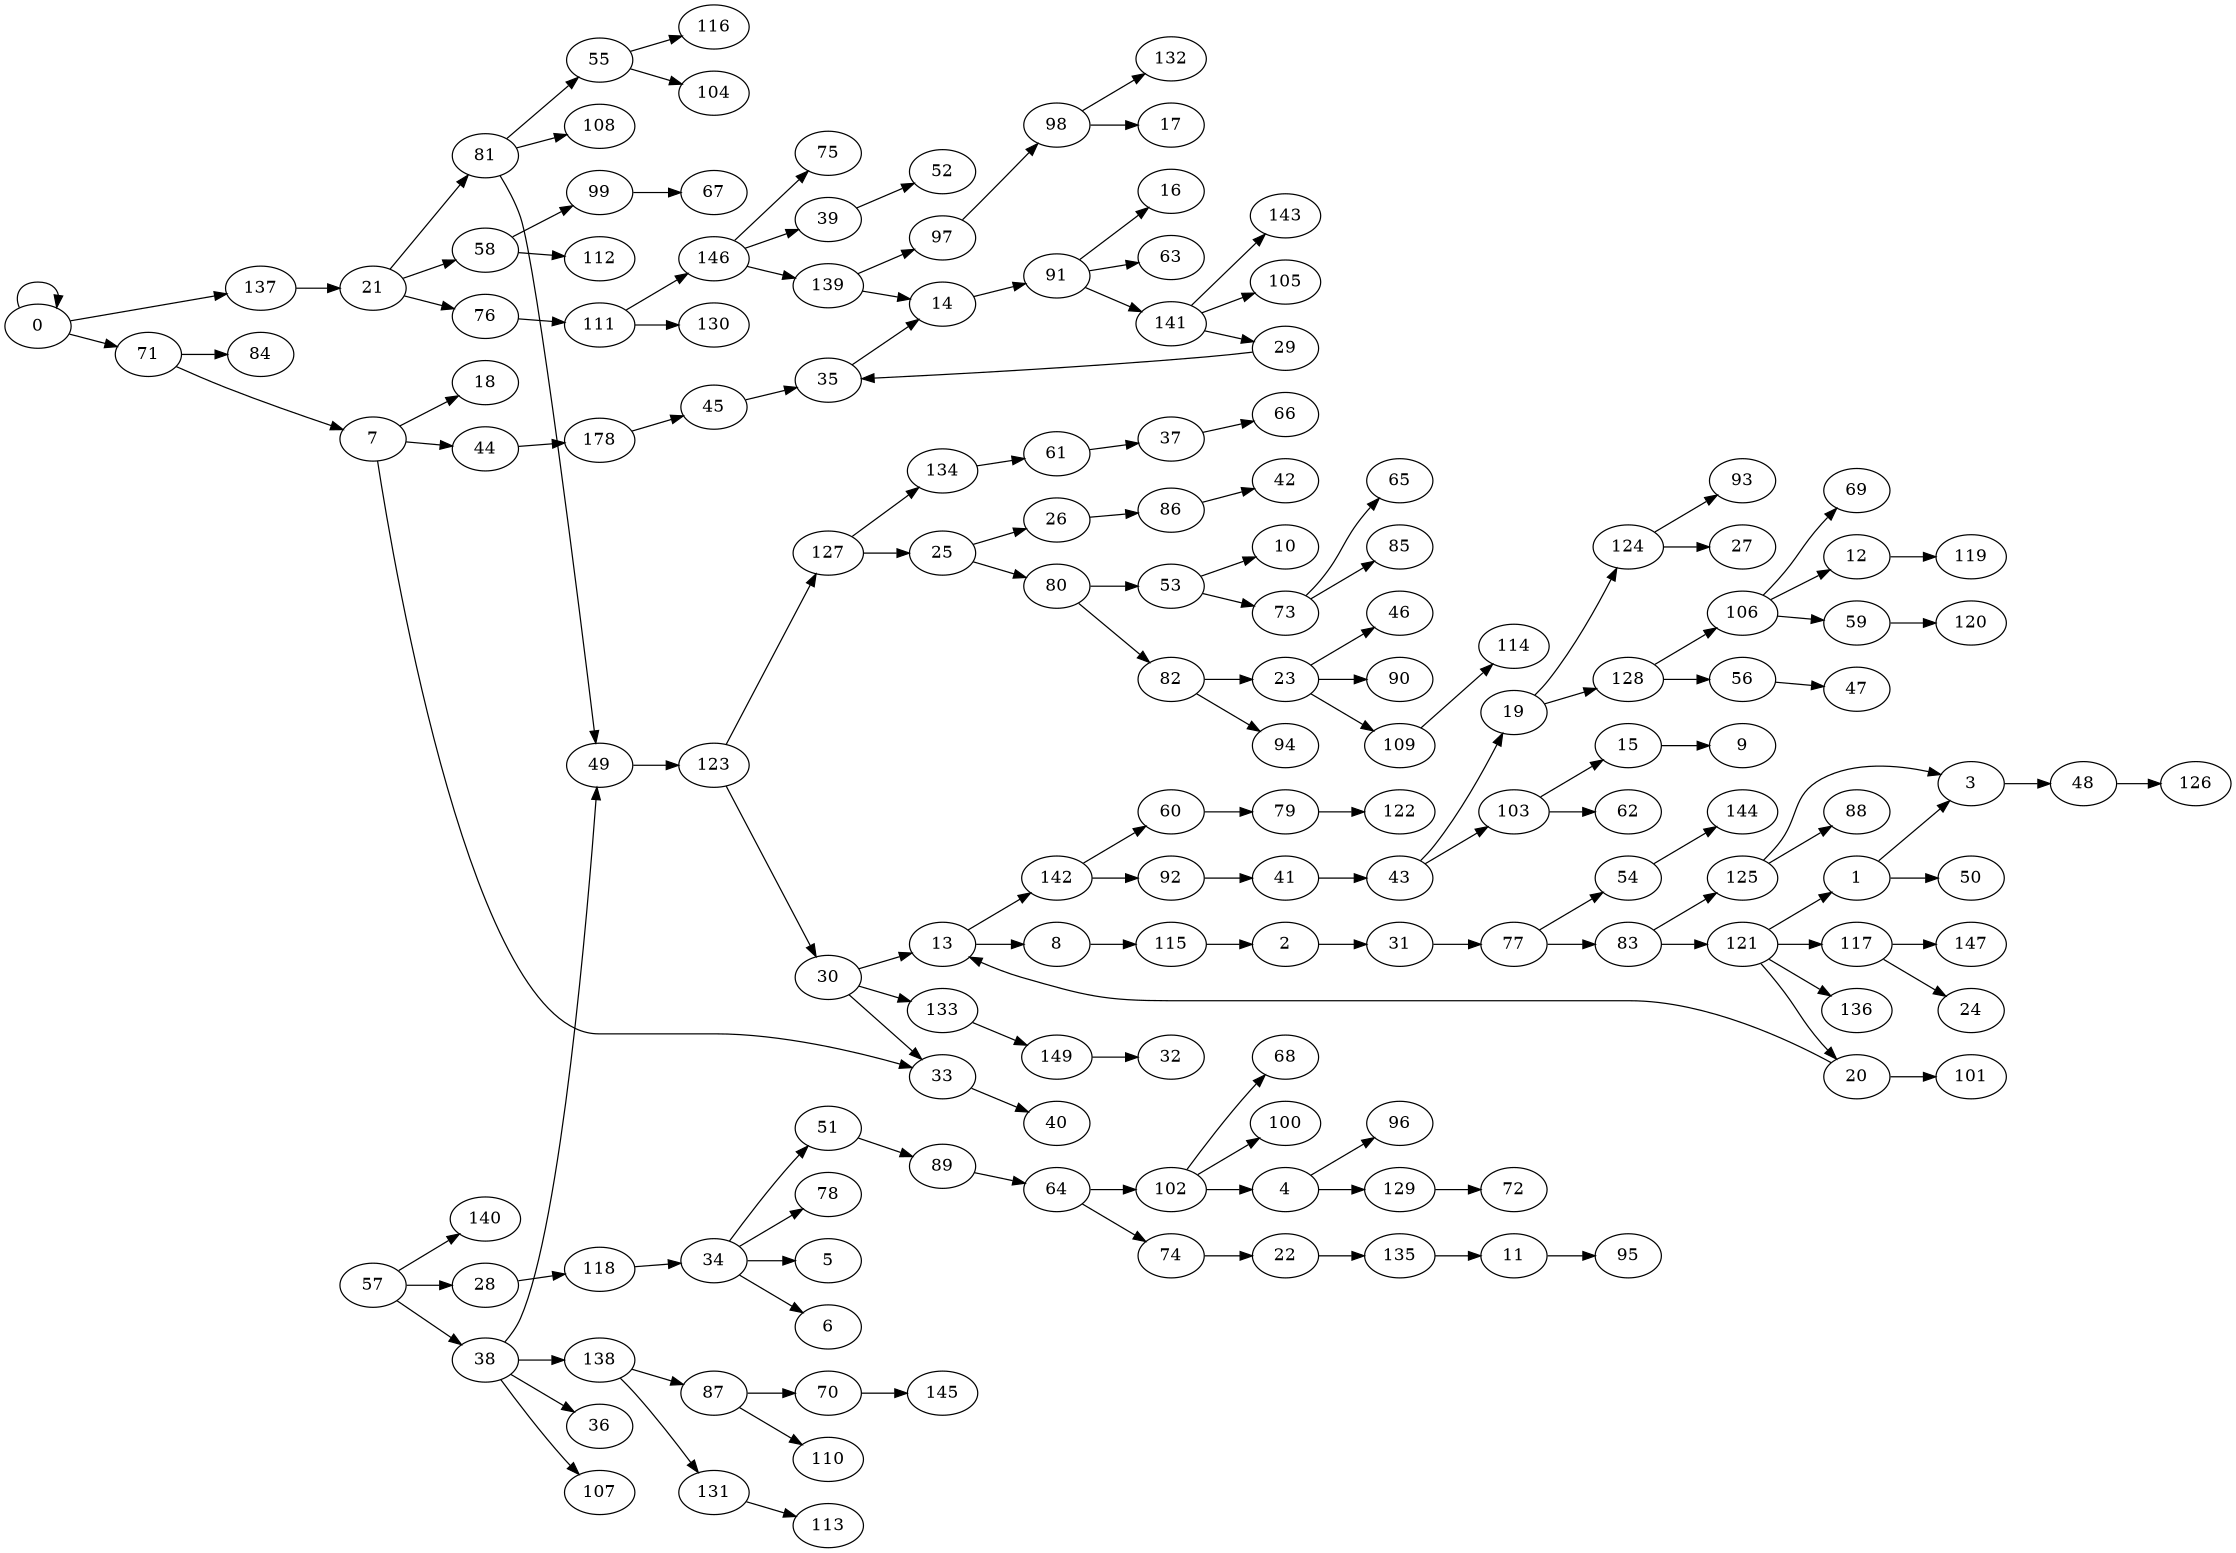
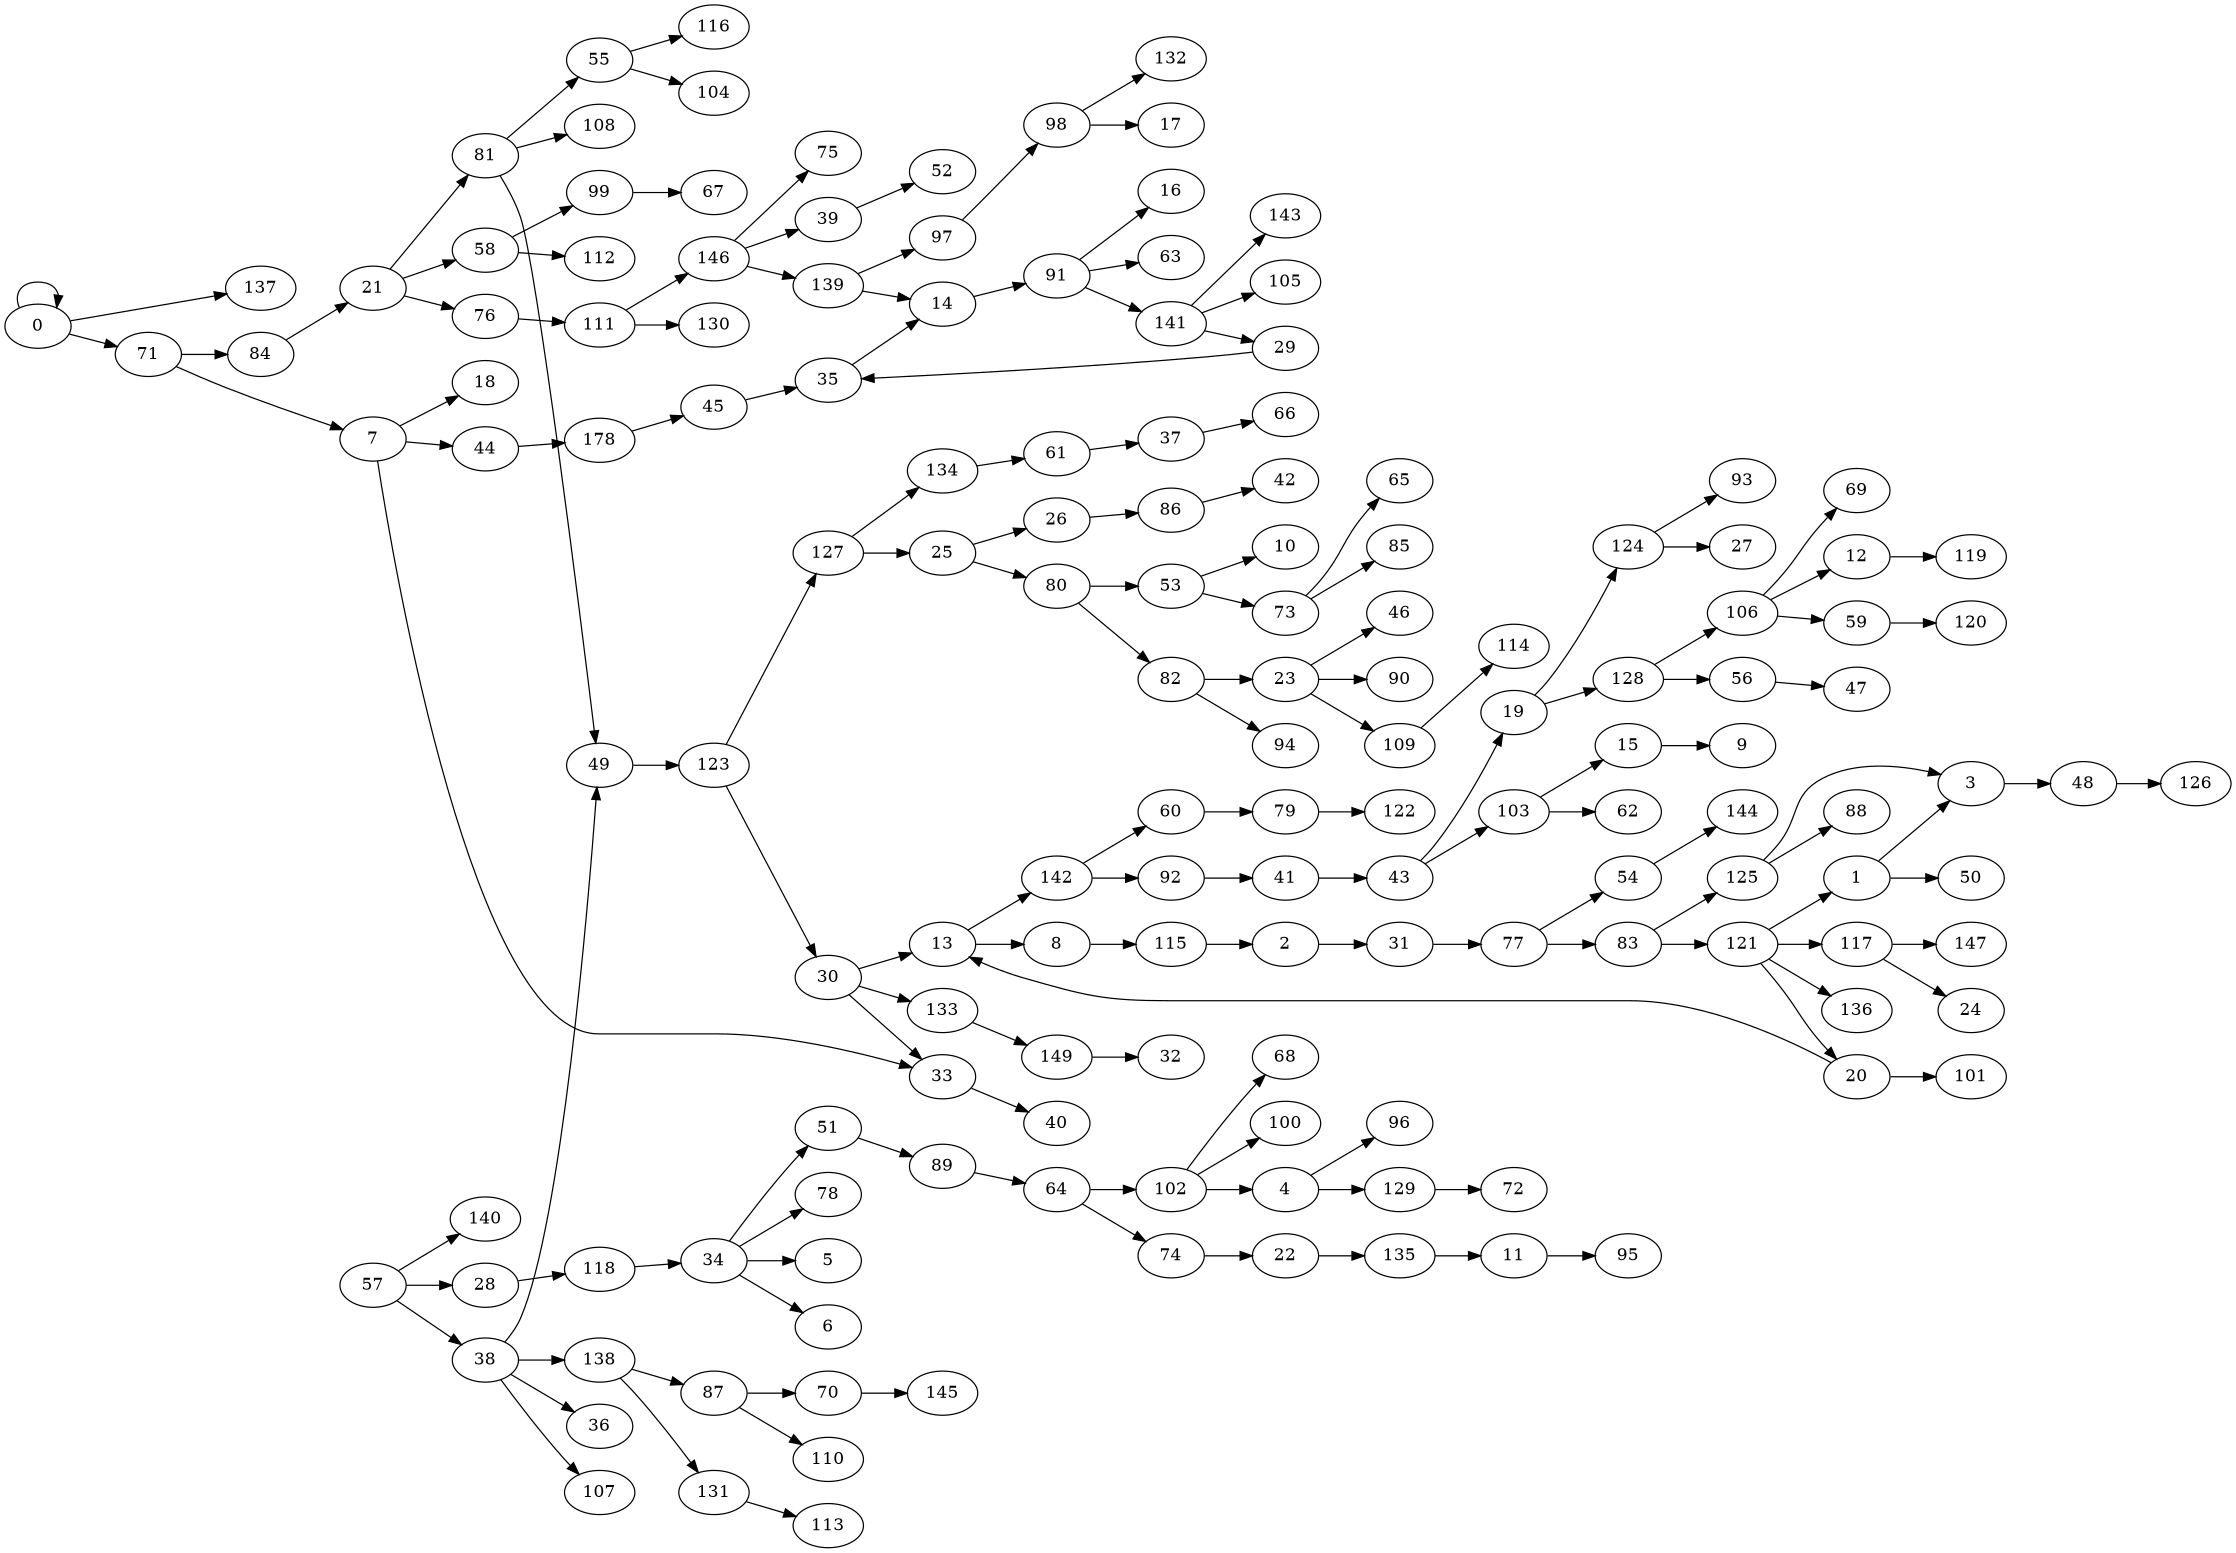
edge "137" -> "21": now "84" -> "21"
